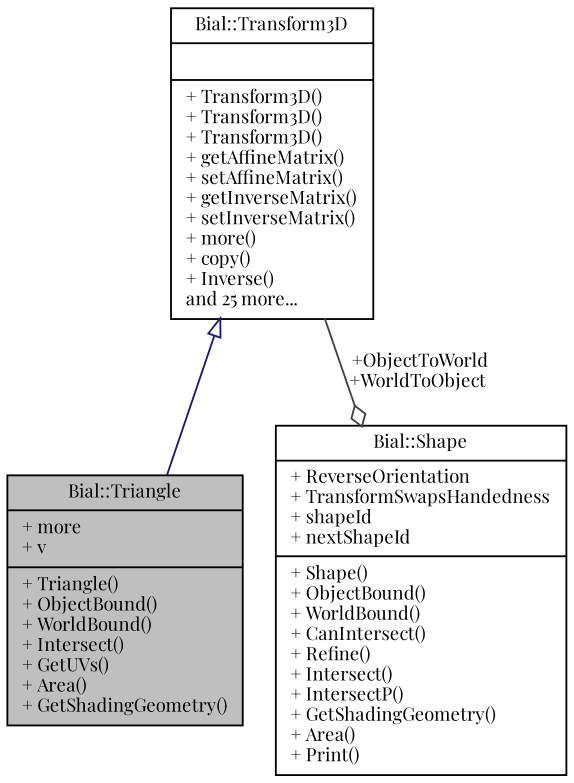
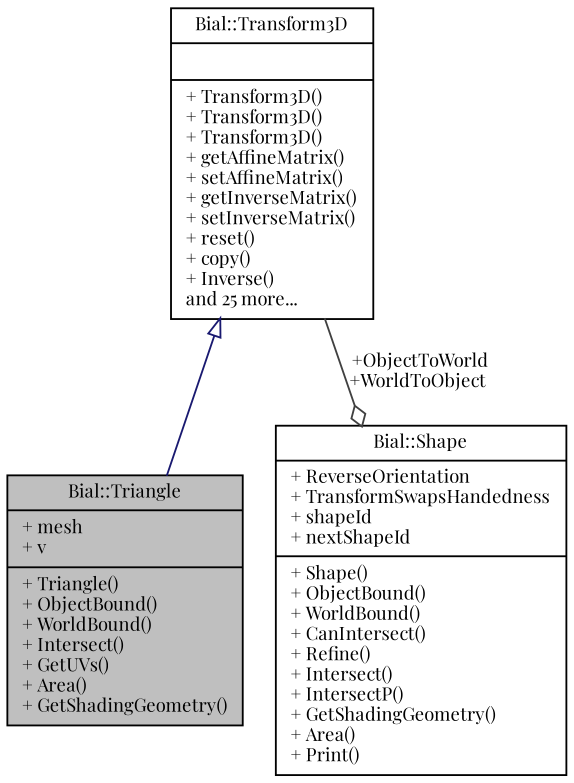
node "Bial::Transform3D": text "+ more()" -> "+ reset()"
node "Bial::Triangle": text "+ more" -> "+ mesh"
